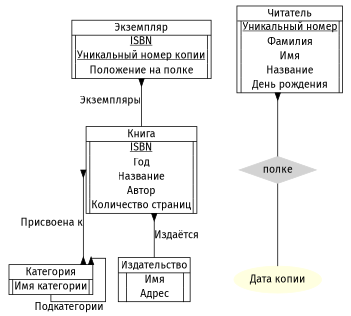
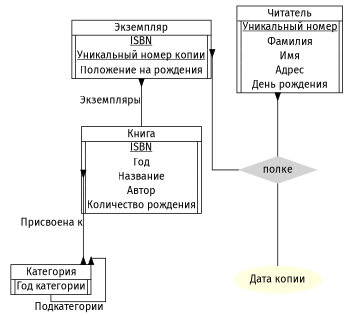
node "Экземпляр": text "Положение на полке" -> "Положение на рождения"
node "Читатель": text "Название" -> "Адрес"
edge "полке" -> "Экземпляр": added
node "Книга": text "Количество страниц" -> "Количество рождения"
node "Издательство": removed
node "Категория": text "Имя категории" -> "Год категории"
